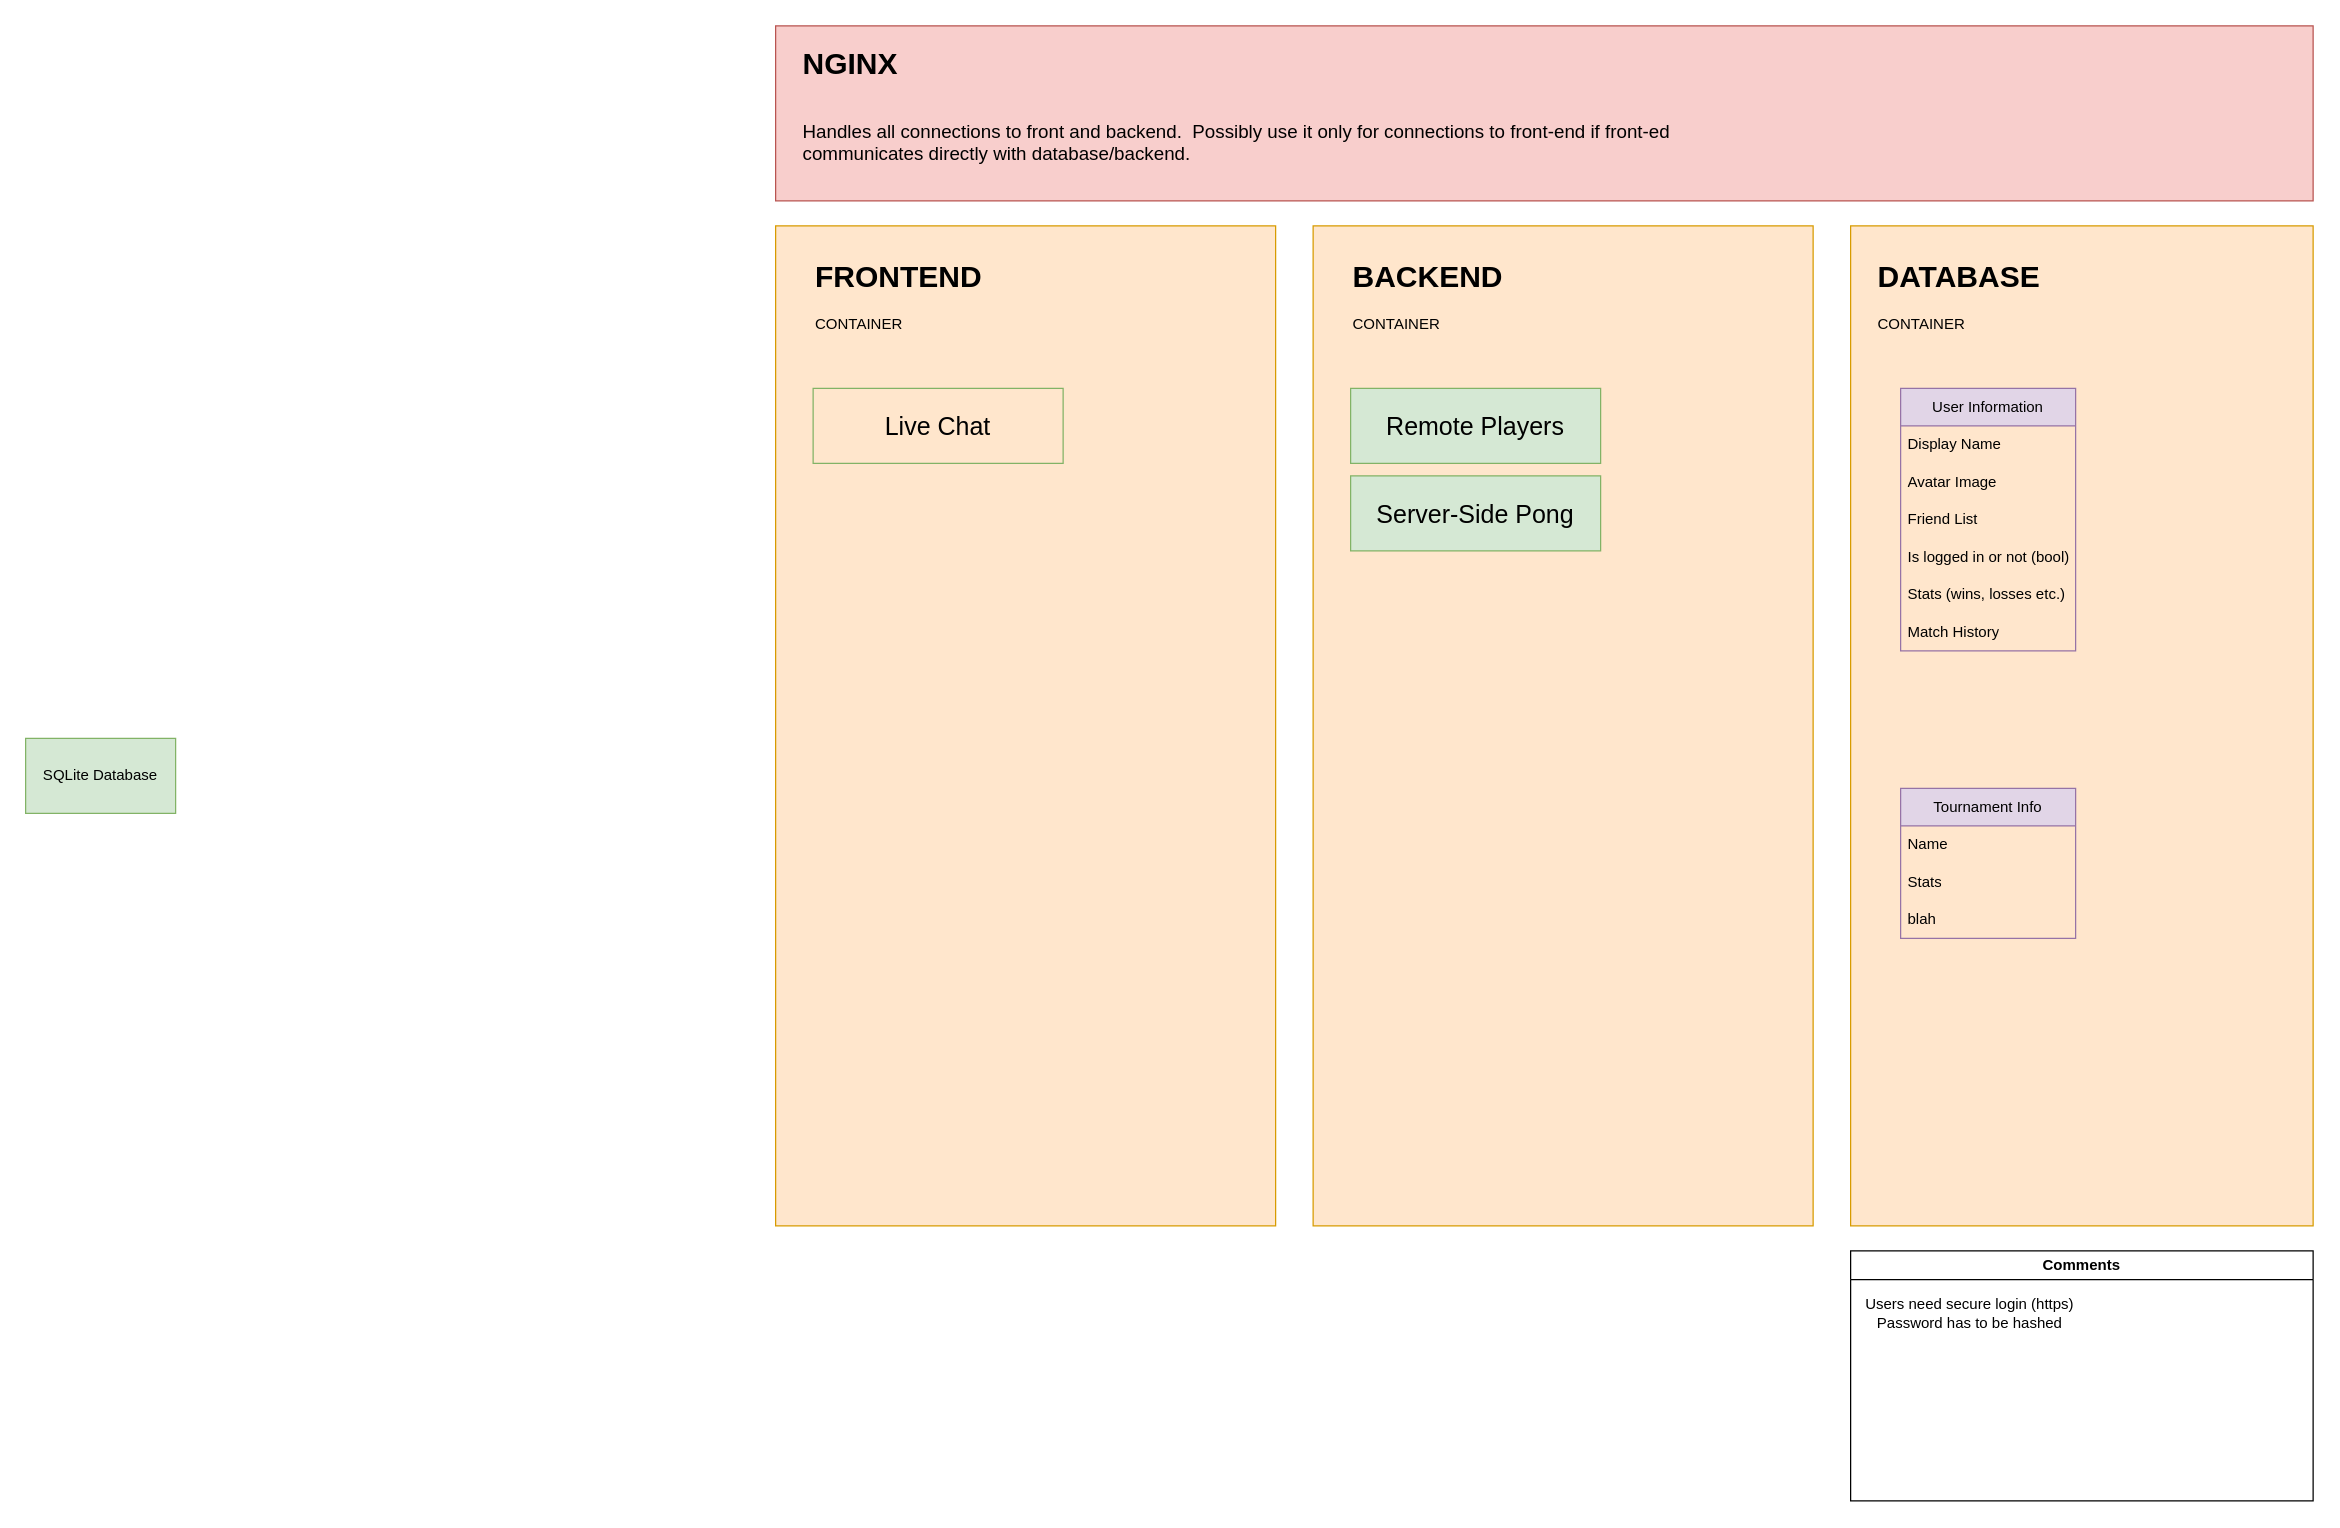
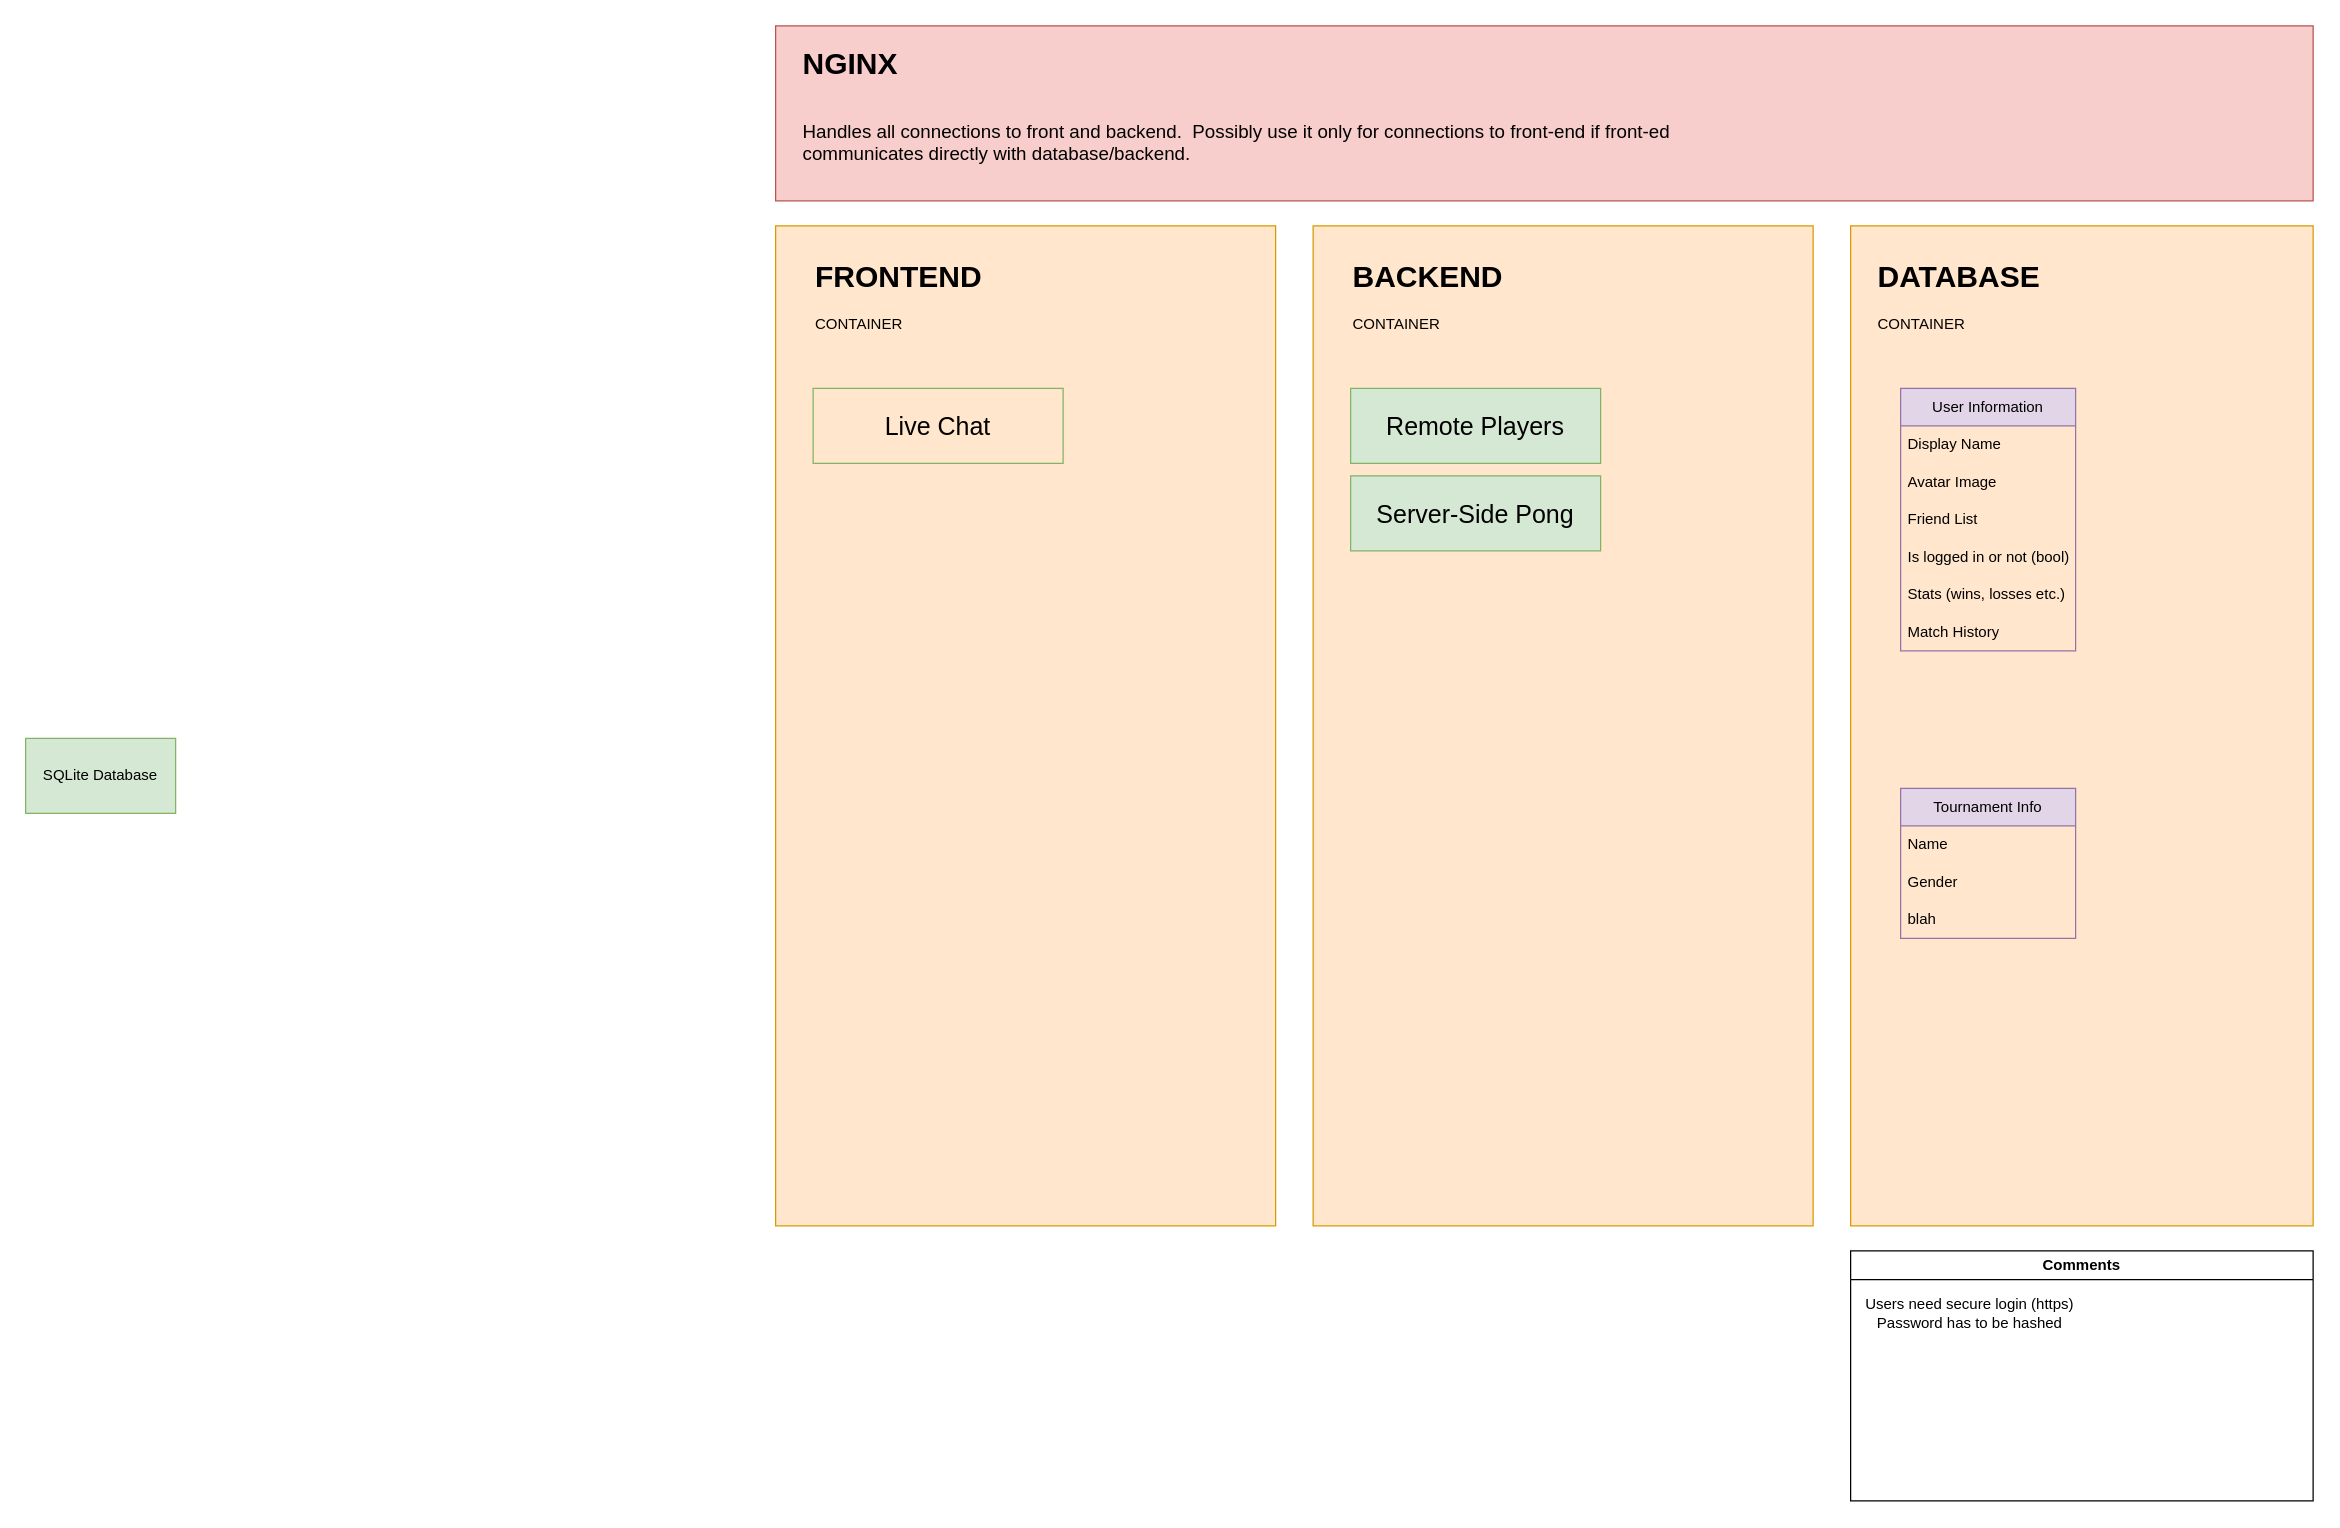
node "Stats": label "Stats" -> "Gender"
